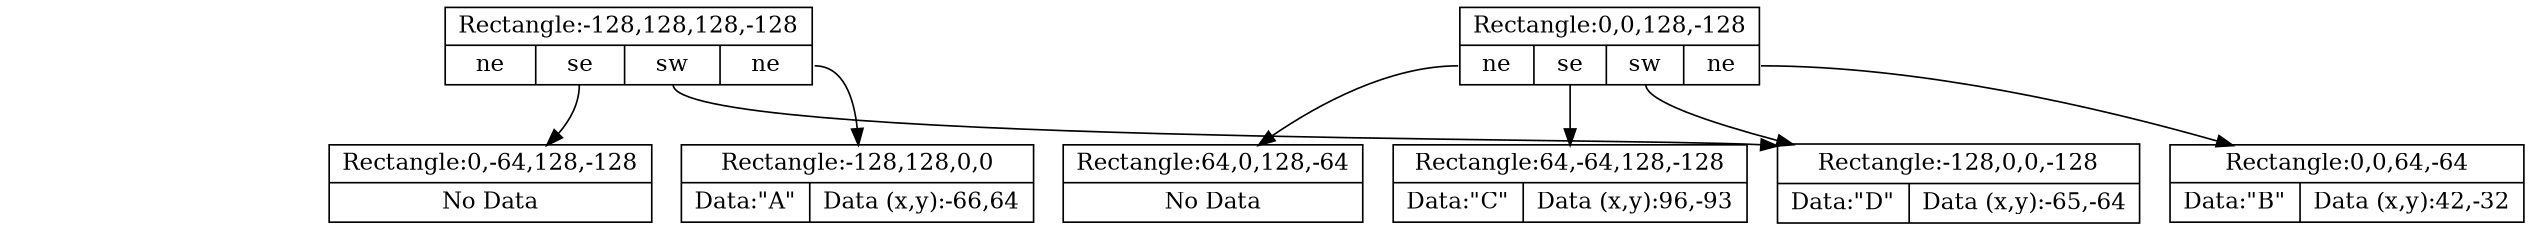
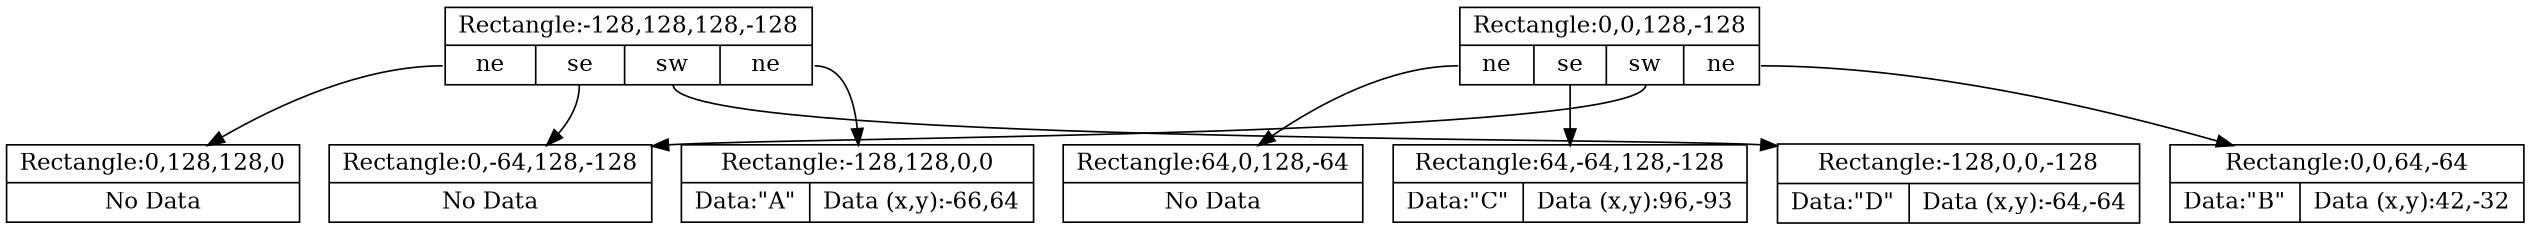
edge "Rectangle:0,0,128,-128" -> "Rectangle:-128,0,0,-128": now "Rectangle:0,0,128,-128" -> "Rectangle:0,-64,128,-128"
node "Rectangle:0,128,128,0": added
node "Rectangle:-128,0,0,-128": text "Data (x,y):-65,-64" -> "Data (x,y):-64,-64"
